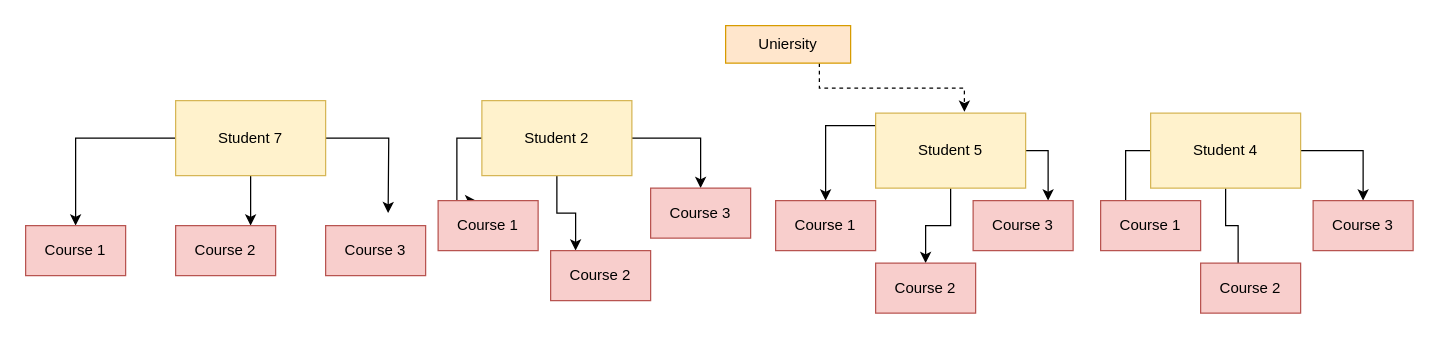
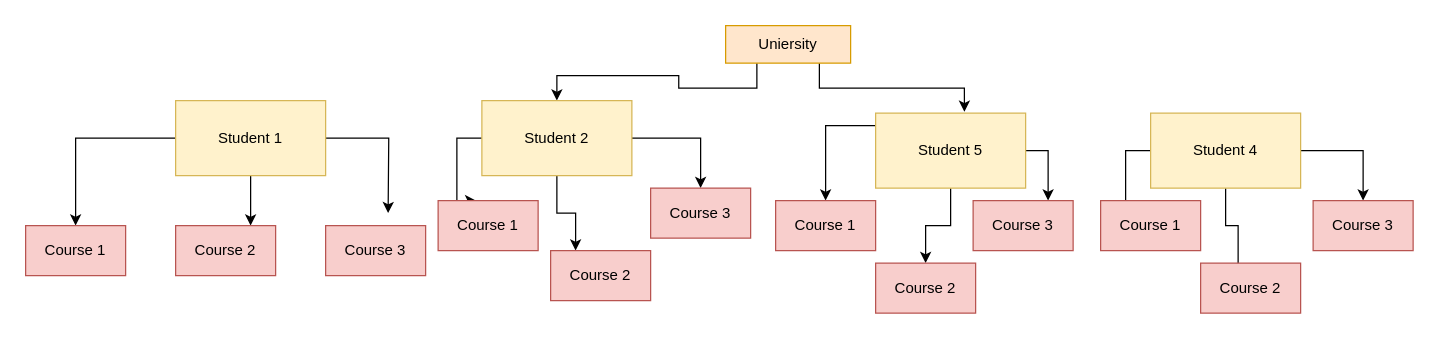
edge "Uniersity" -> "Student 2": added
edge "Uniersity" -> "Student 5": style dashed -> solid
node "Student 7": label "Student 7" -> "Student 1"
